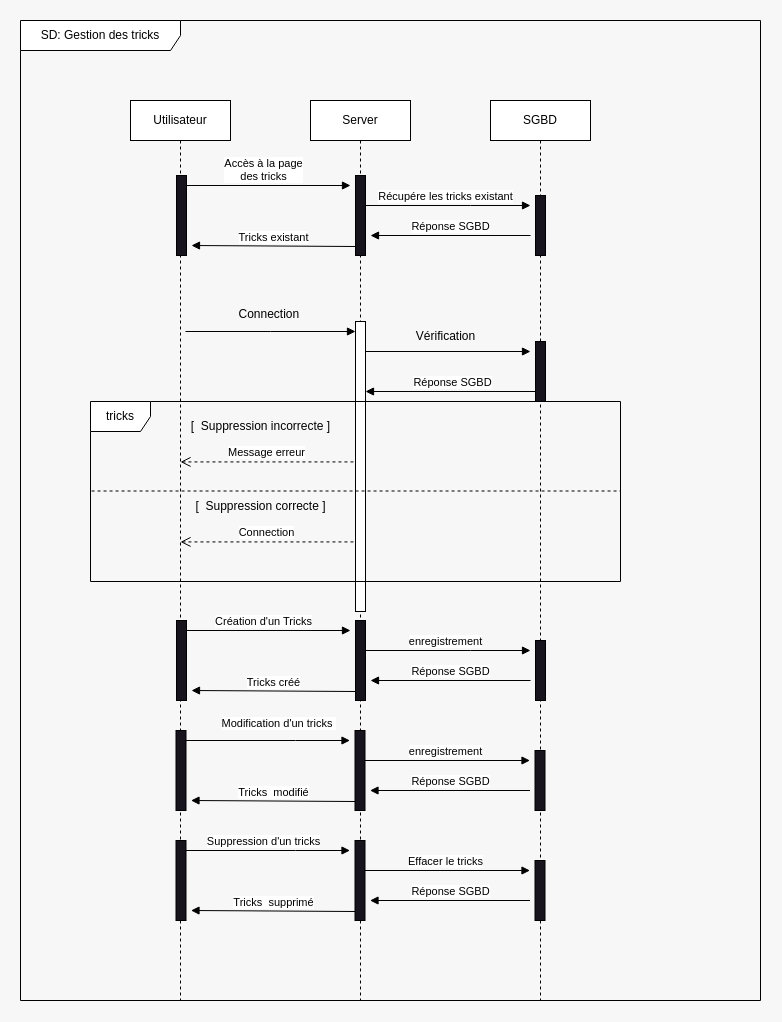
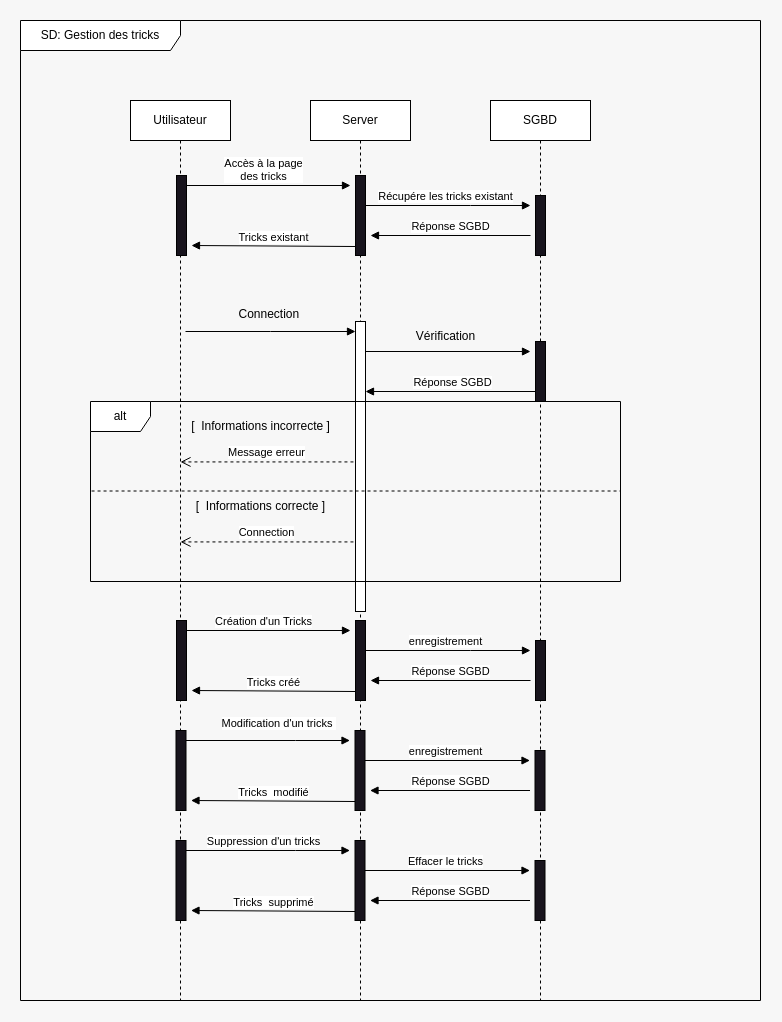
node "tricks": label "tricks" -> "alt"
node "[ Suppression incorrecte ]": label "[ Suppression incorrecte ]" -> "[ Informations incorrecte ]"
node "[ Suppression correcte ]": label "[ Suppression correcte ]" -> "[ Informations correcte ]"
